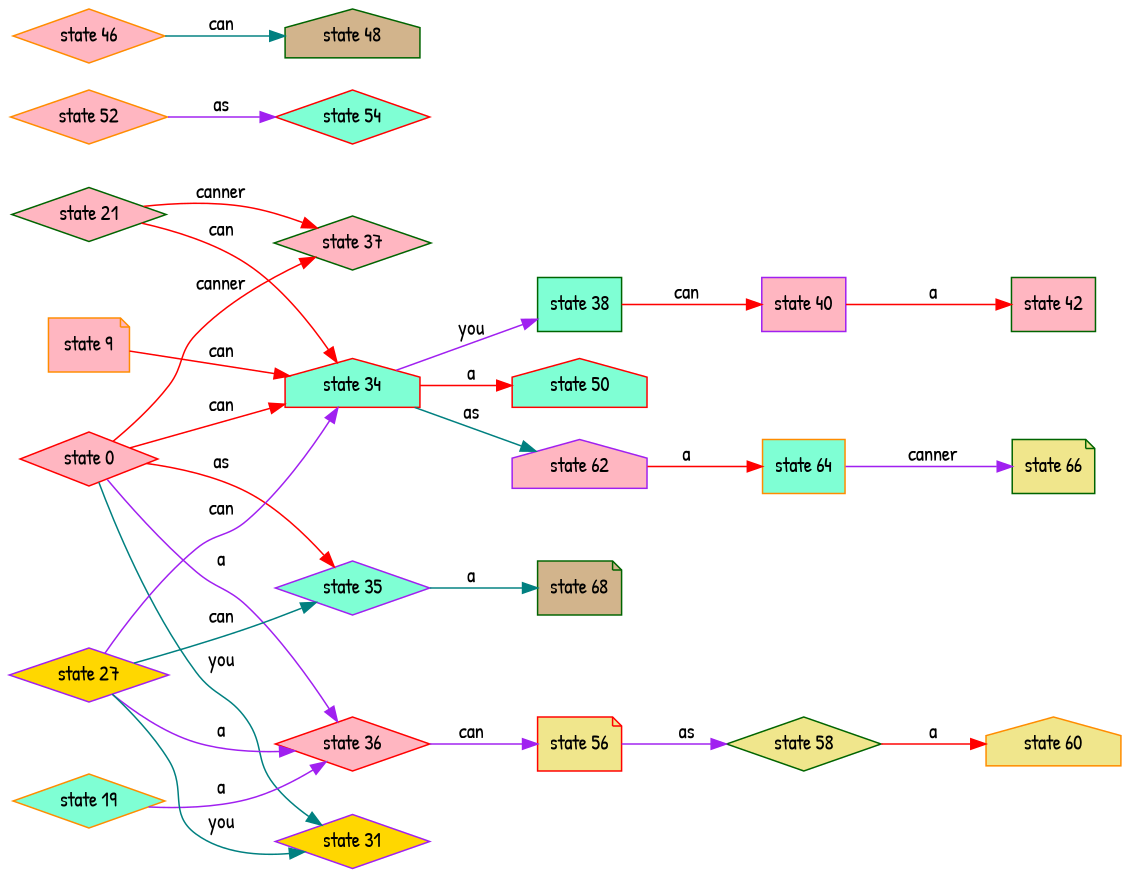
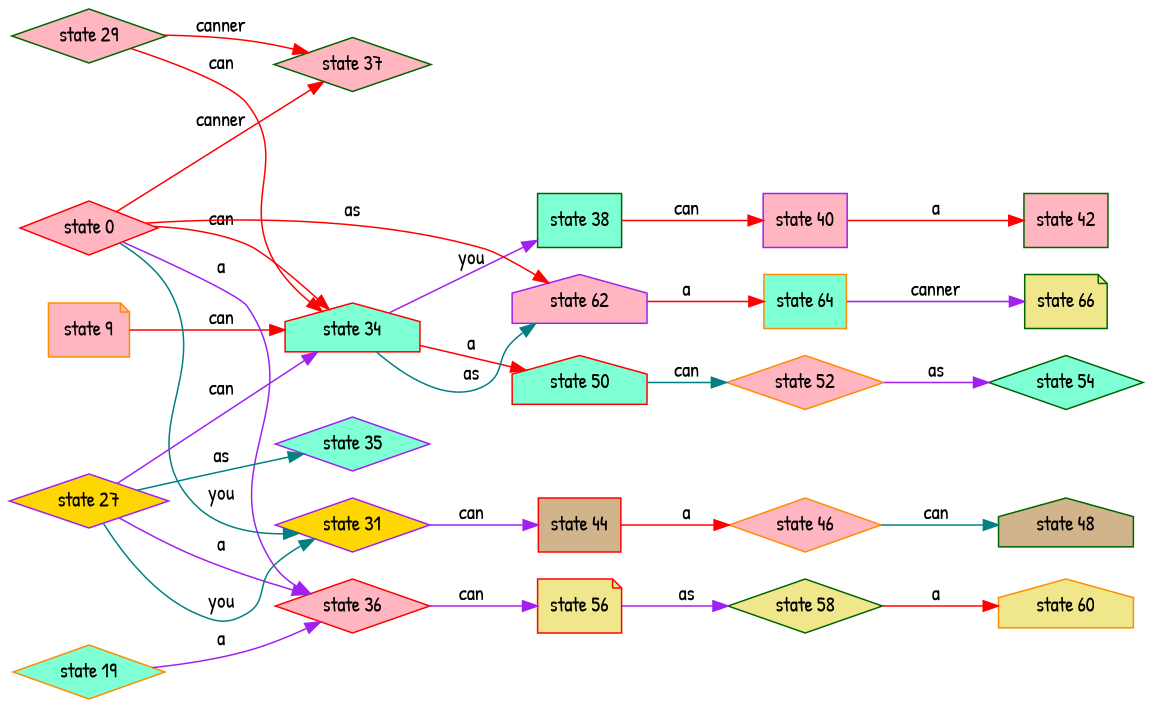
node "state 54": color red -> darkgreen
node "state 21": label "state 21" -> "state 29"
edge "state 50" -> "state 52": added, label "can"
edge "state 0" -> "state 35": now "state 0" -> "state 62"
node "state 44": added
node "state 68": removed
edge "state 27" -> "state 35": label "can" -> "as"
